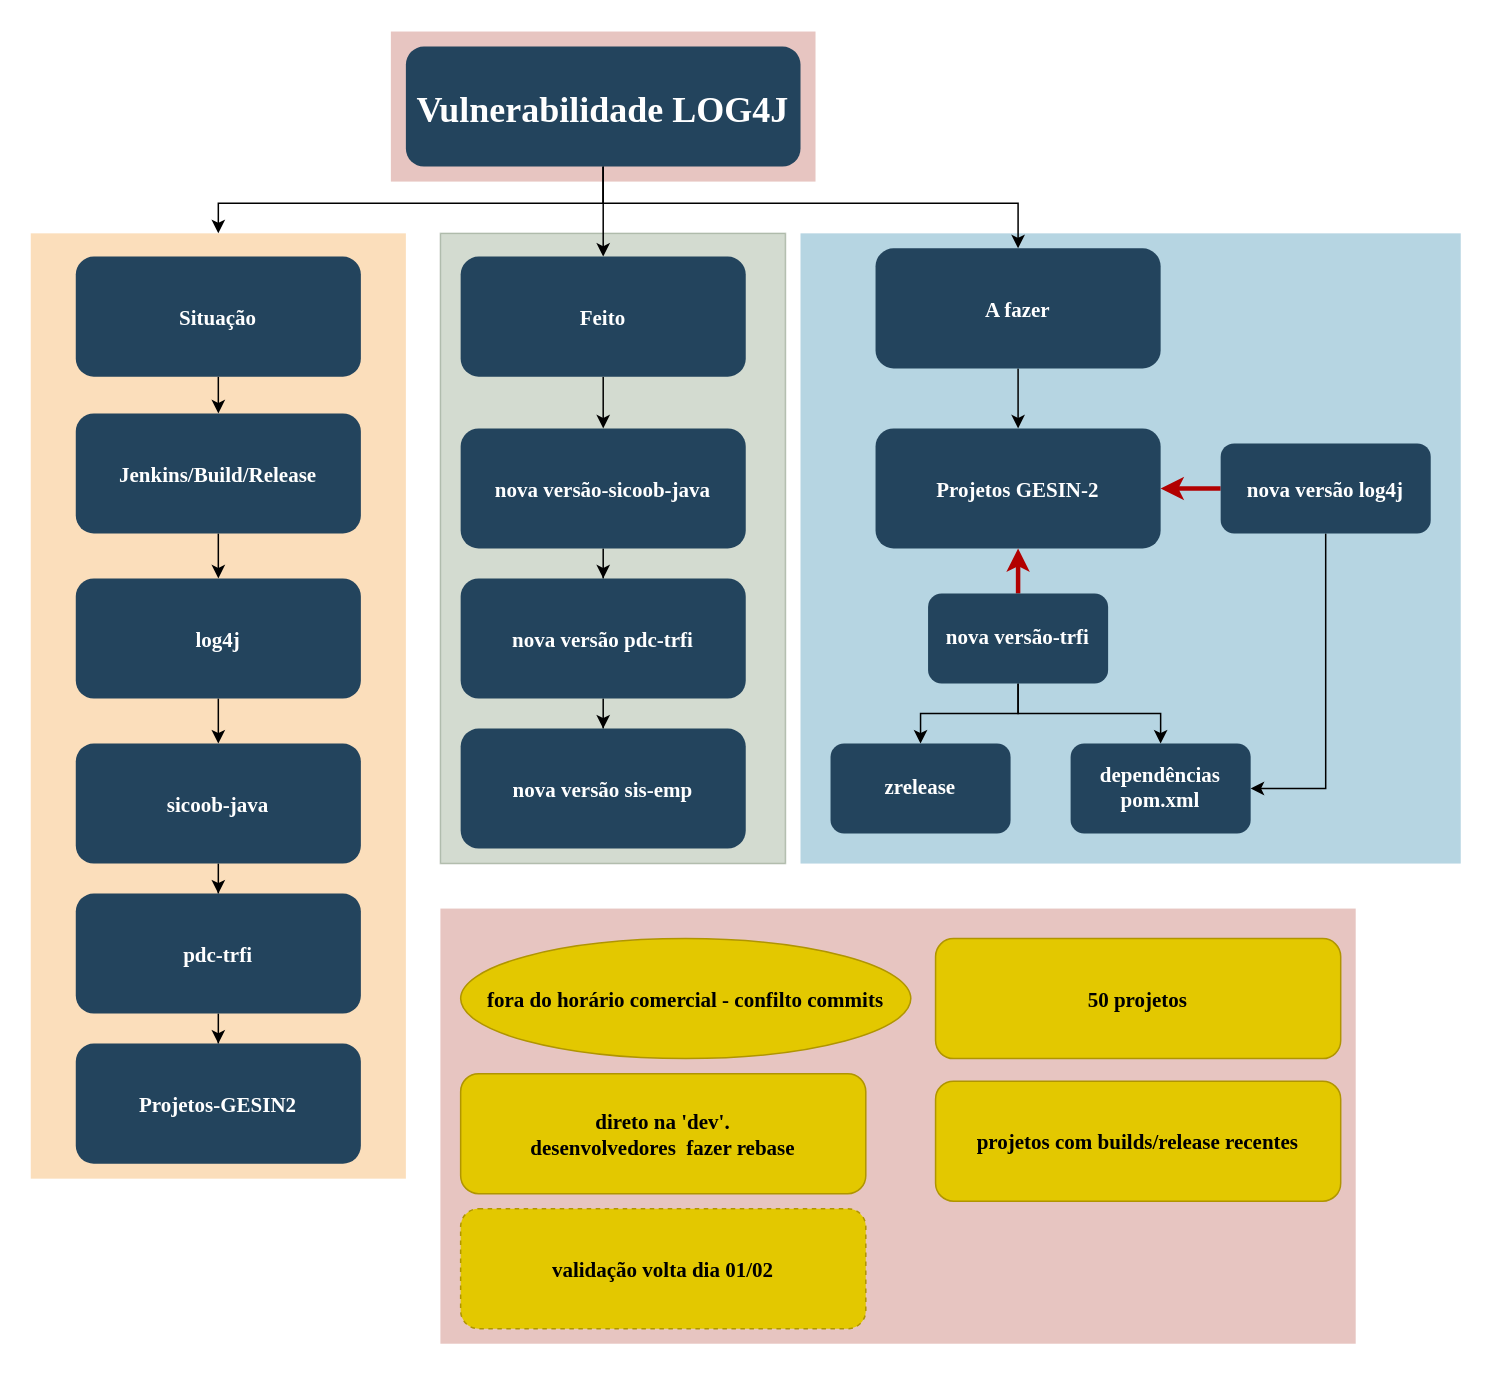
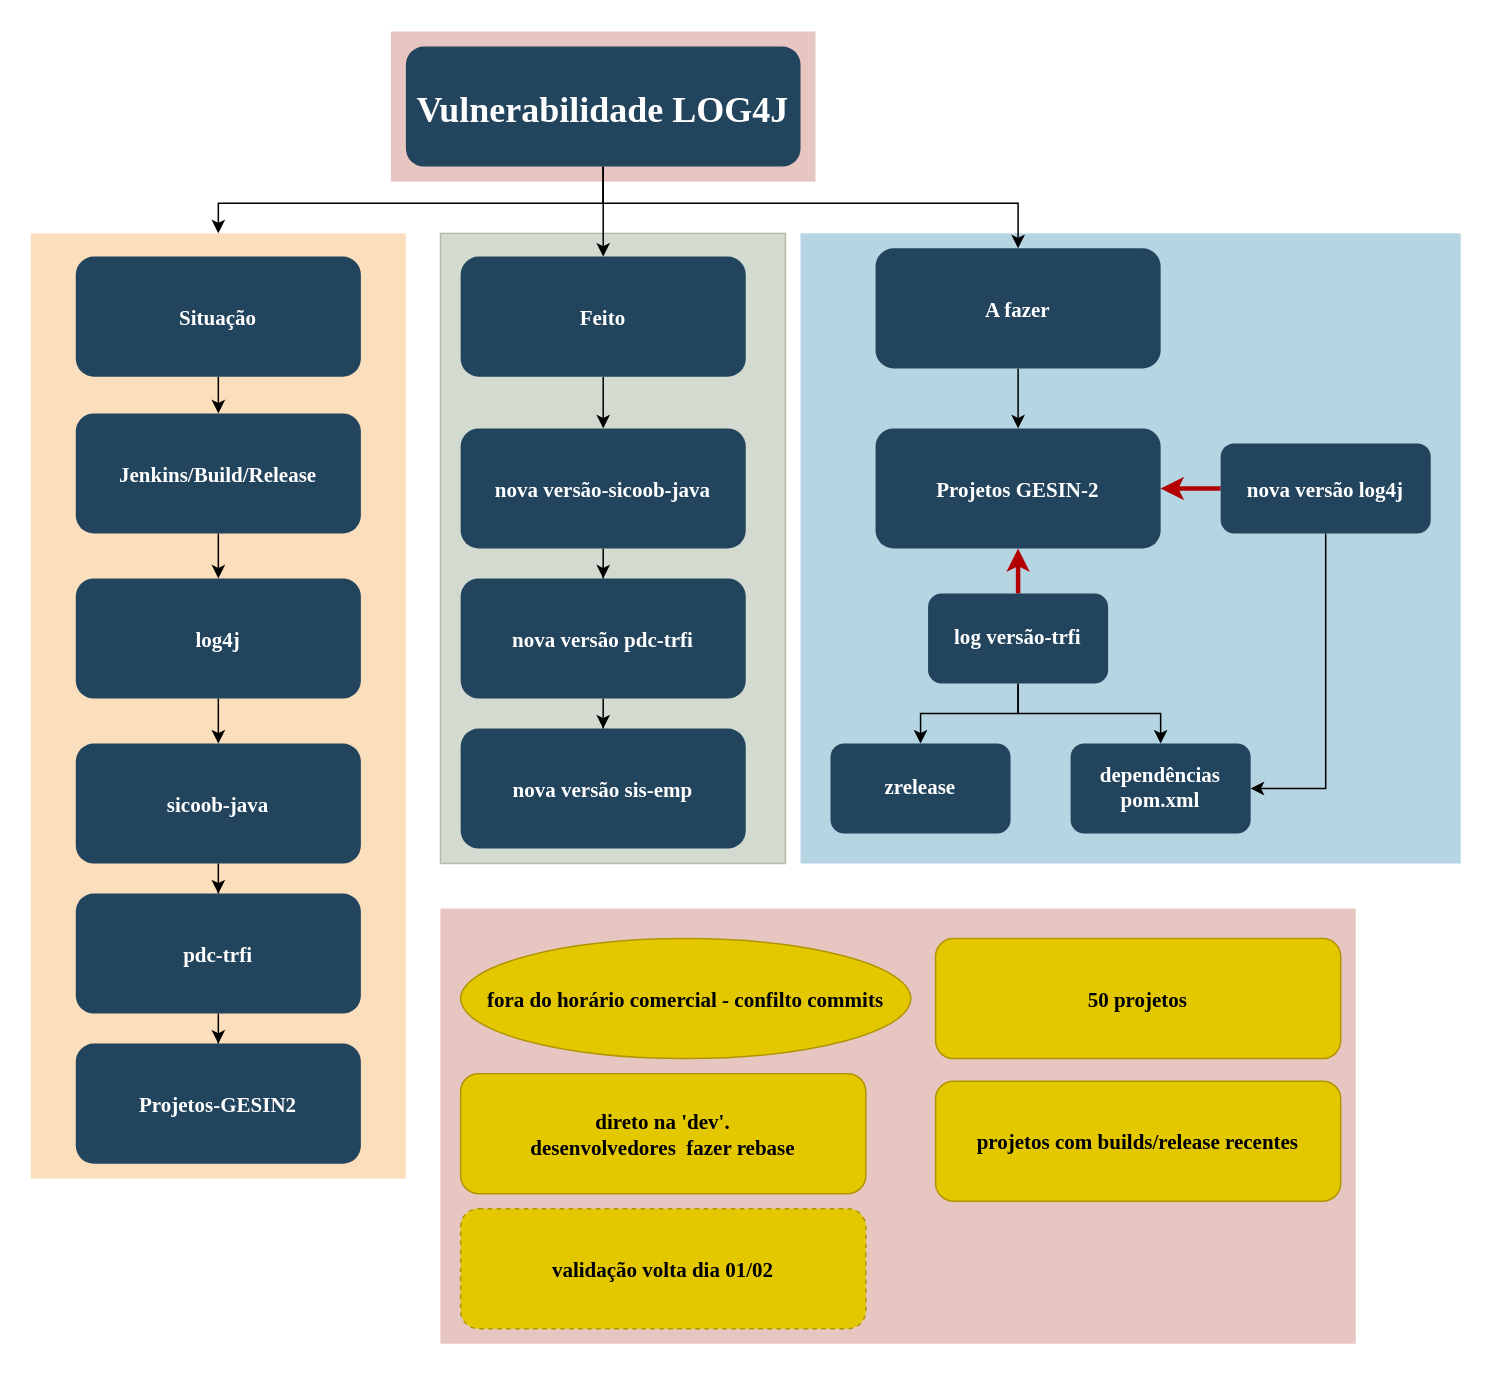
node "nova versão-trfi": label "nova versão-trfi" -> "log versão-trfi"
